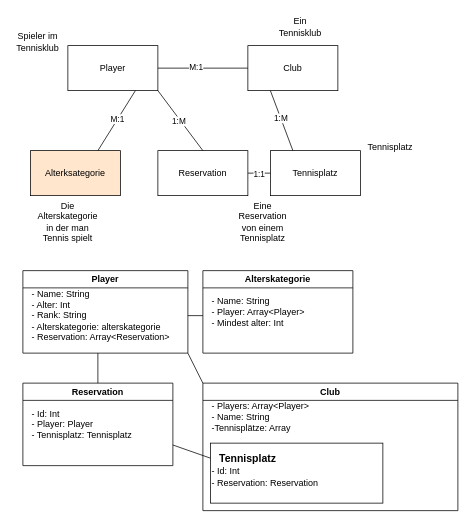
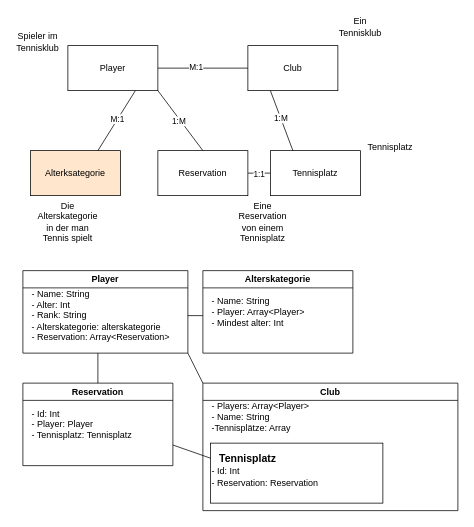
node "Ein Tennisklub": moved (300, 27) -> (360, 27)
